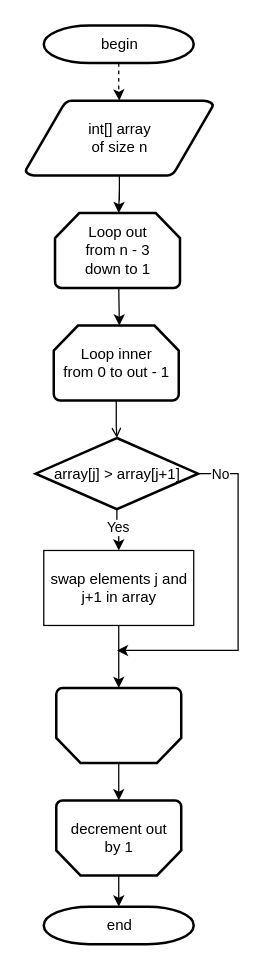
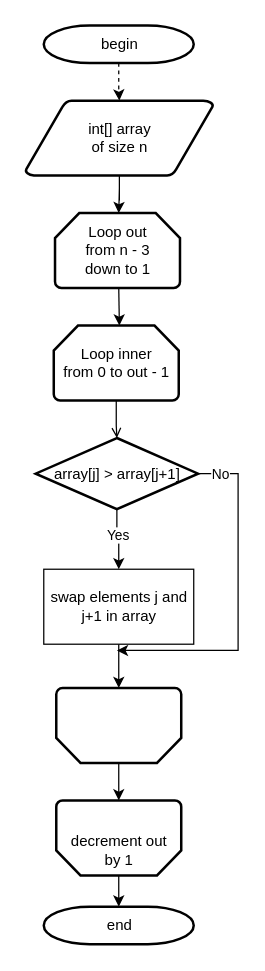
node "swap elements j and j+1 in array": moved (119, 588) -> (119, 607)
node "decrement out by 1": moved (119, 838) -> (119, 851)
